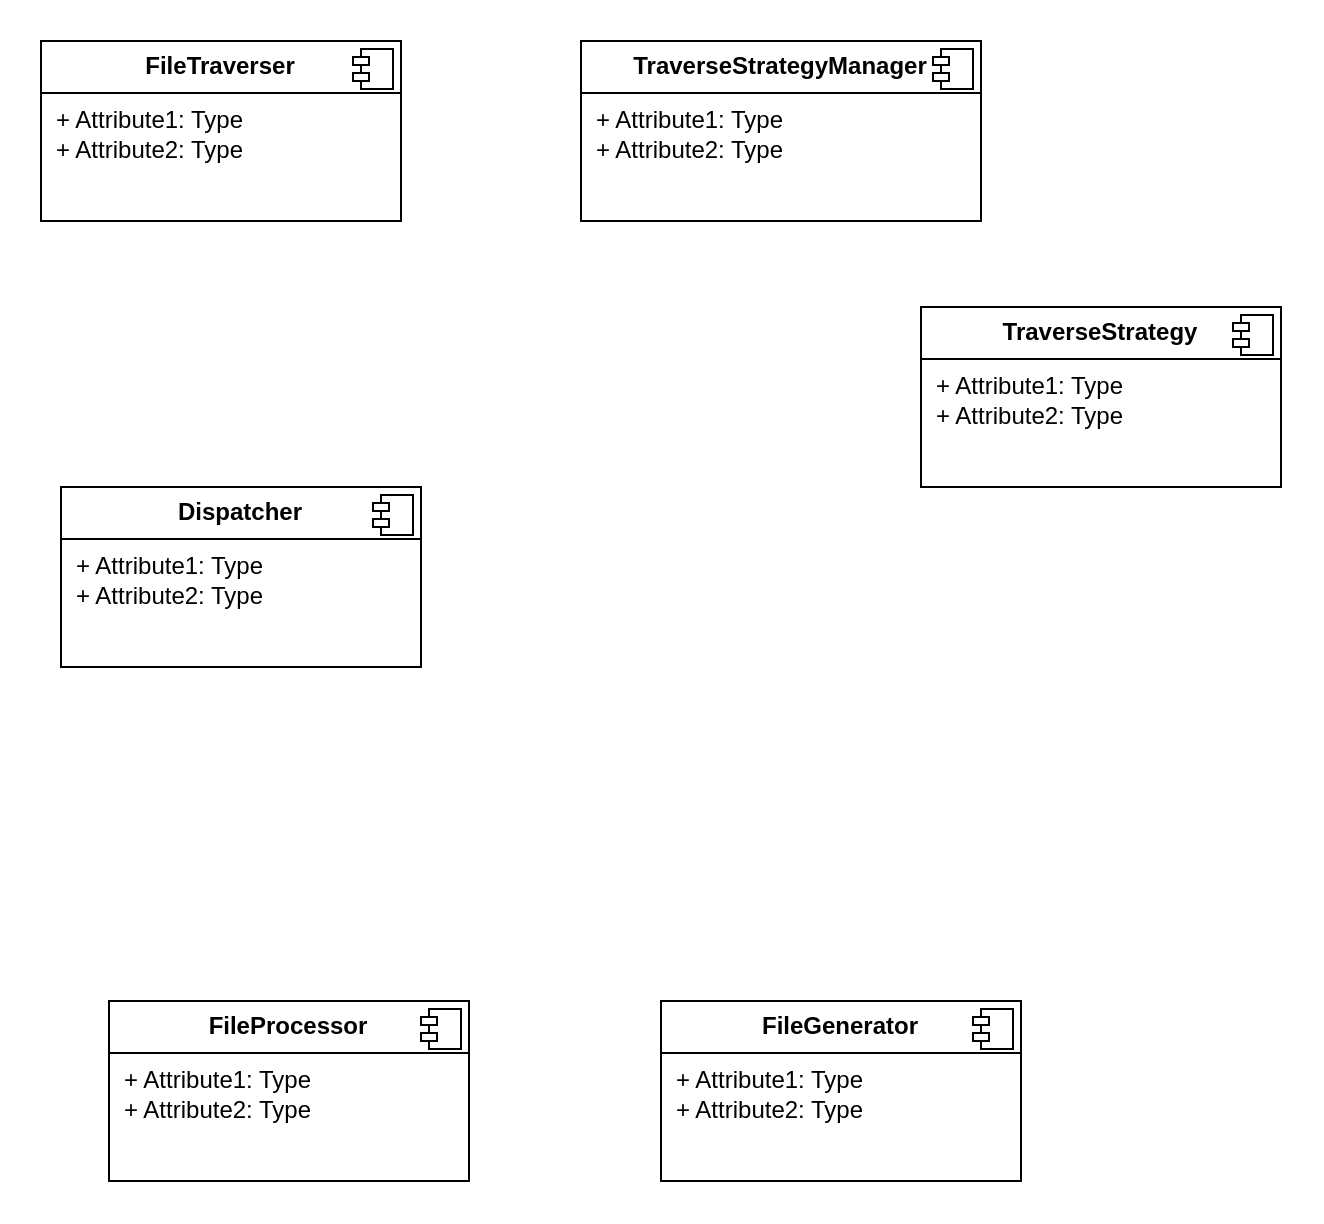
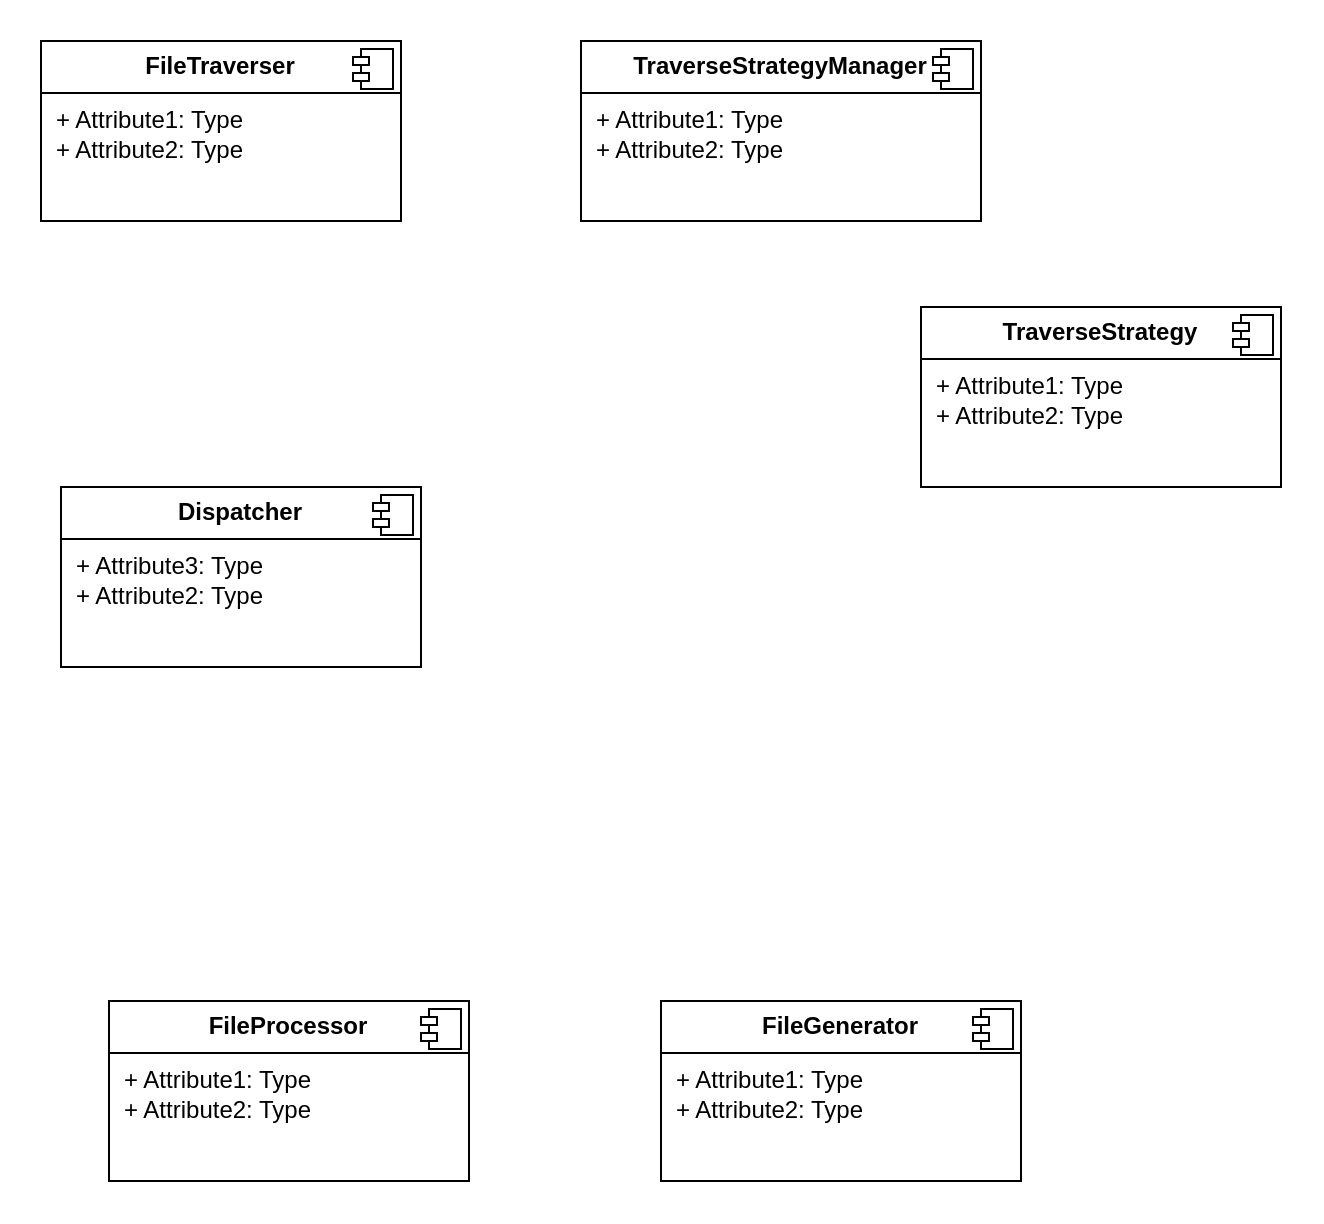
node "Dispatcher + Attribute1: Type + Attribute2: Type": label "Dispatcher + Attribute1: Type + Attribute2: Type" -> "Dispatcher + Attribute3: Type + Attribute2: Type"
